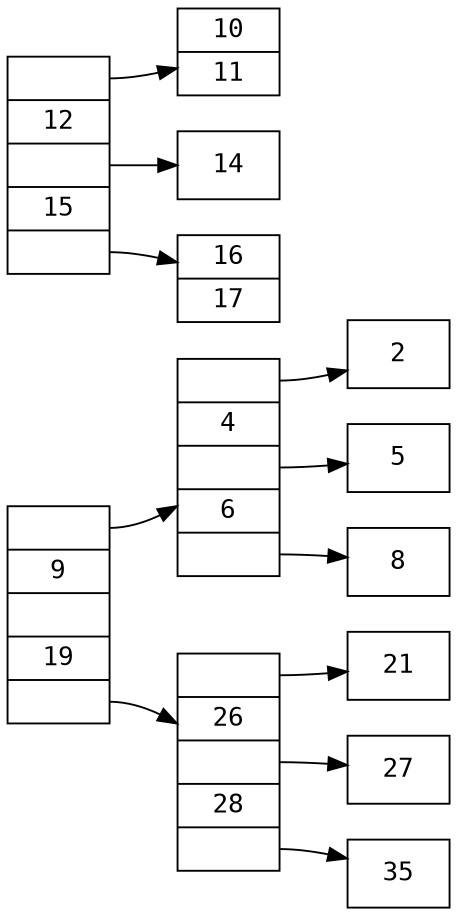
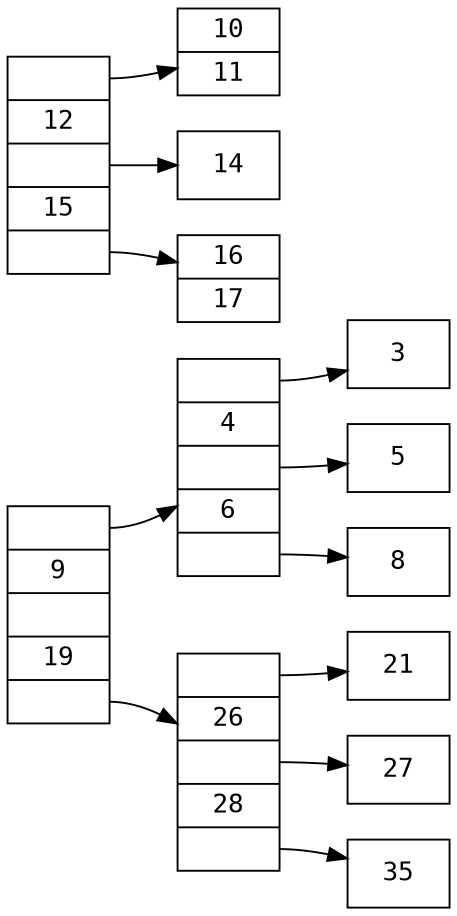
node "2": label "2" -> "3"
